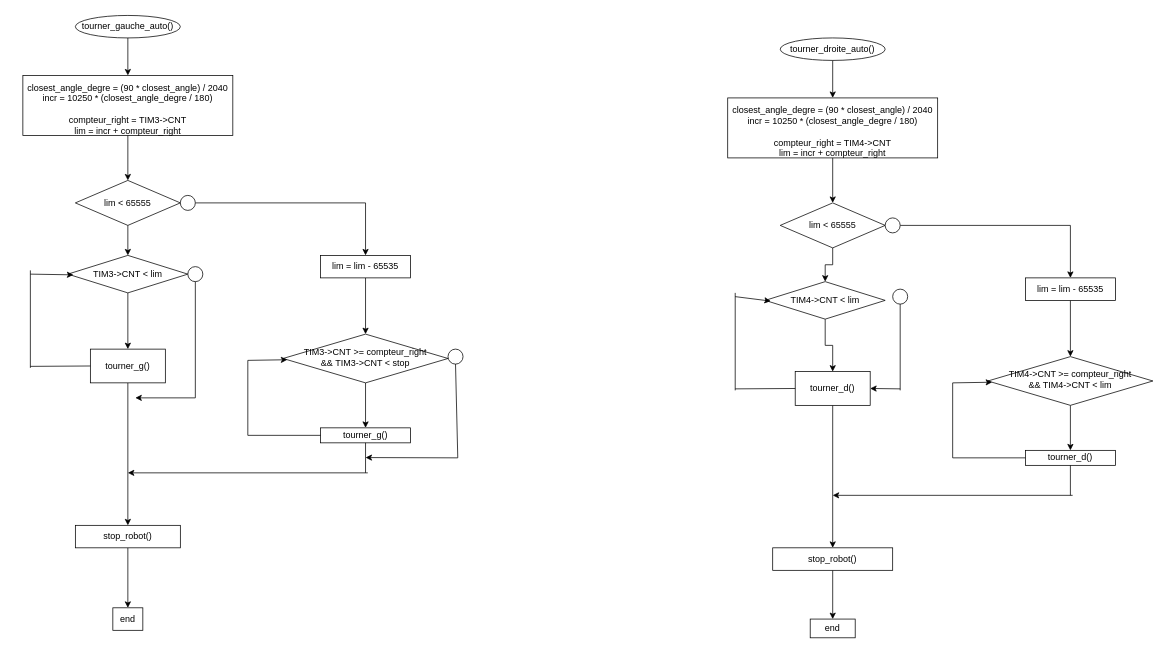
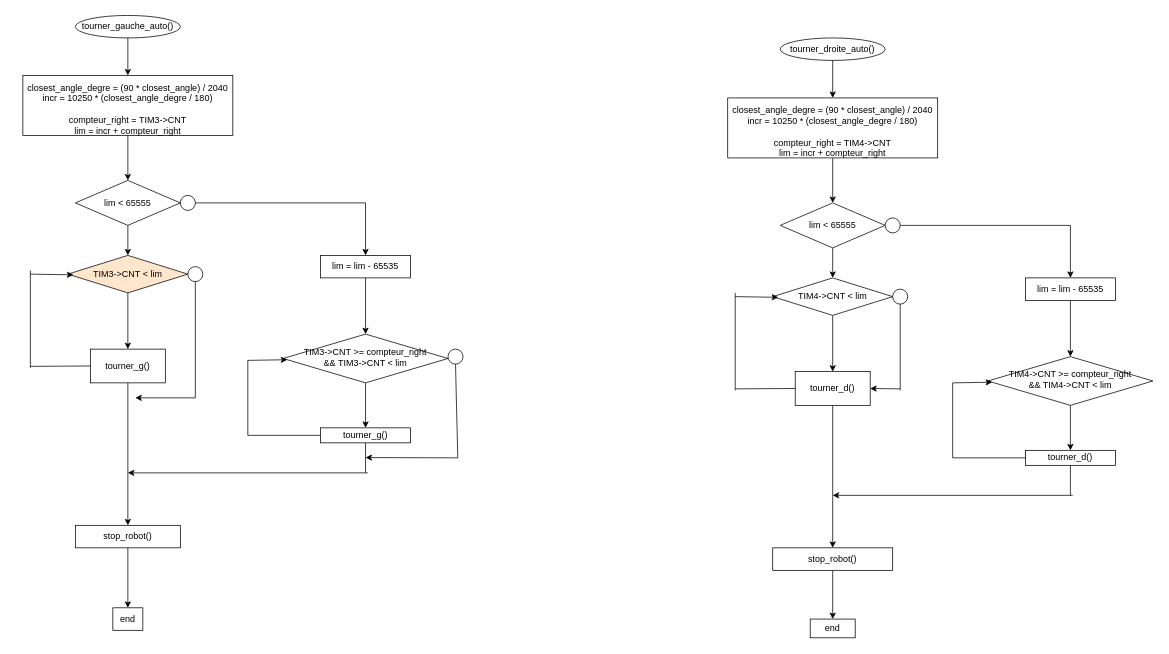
node "TIM3->CNT < lim": fillcolor #ffffff -> #ffe6cc
node "TIM4->CNT < lim": moved (825, 300) -> (833, 297)
node "TIM3->CNT >= compteur_right && TIM3->CNT < stop": label "TIM3->CNT >= compteur_right && TIM3->CNT < stop" -> "TIM3->CNT >= compteur_right && TIM3->CNT < lim"
